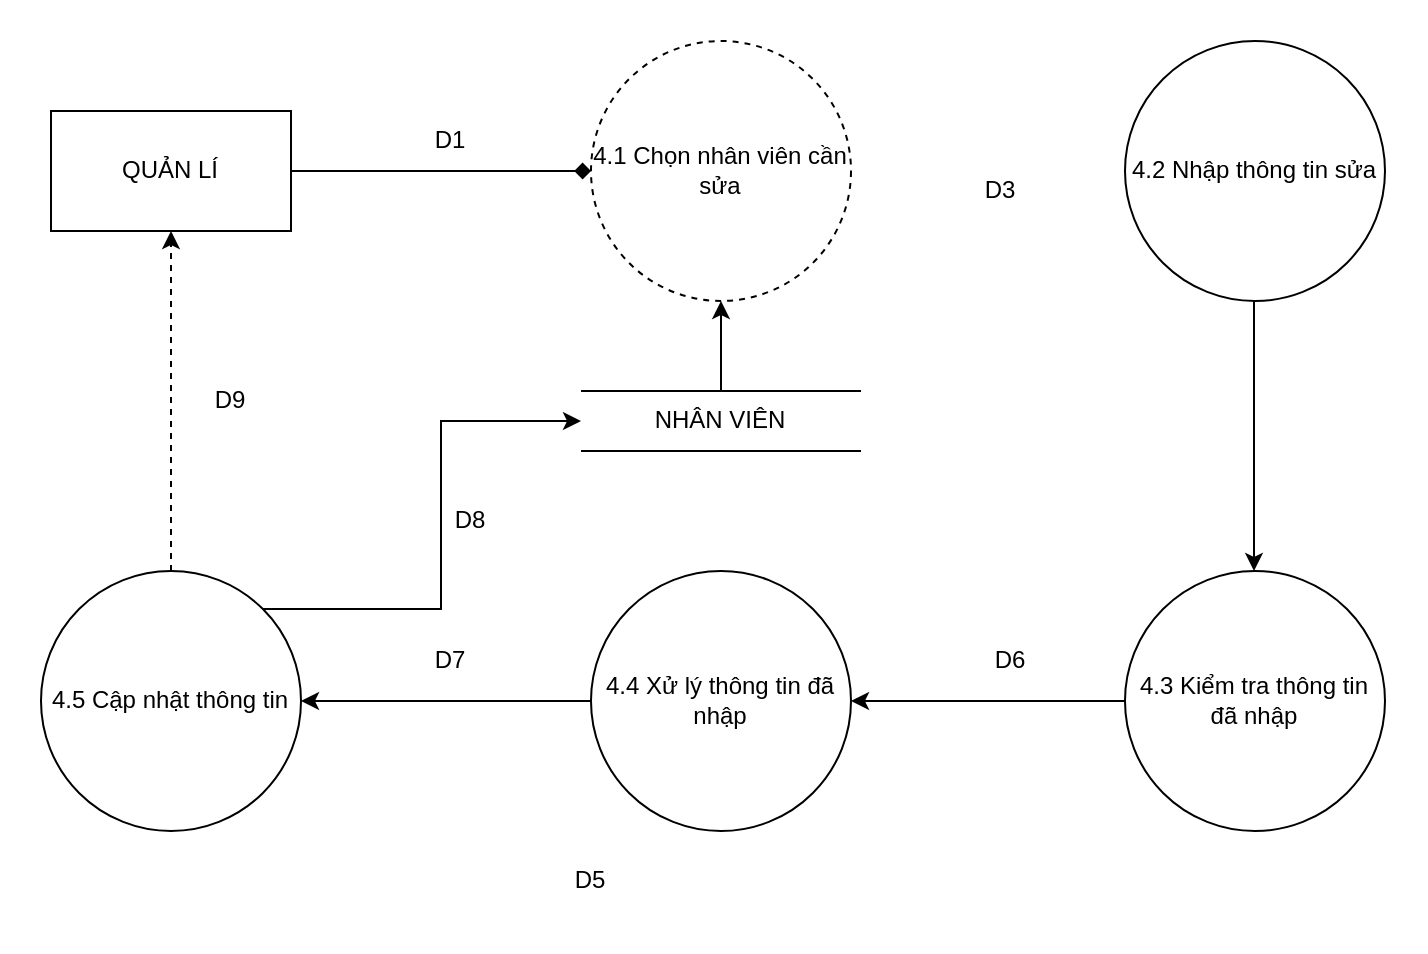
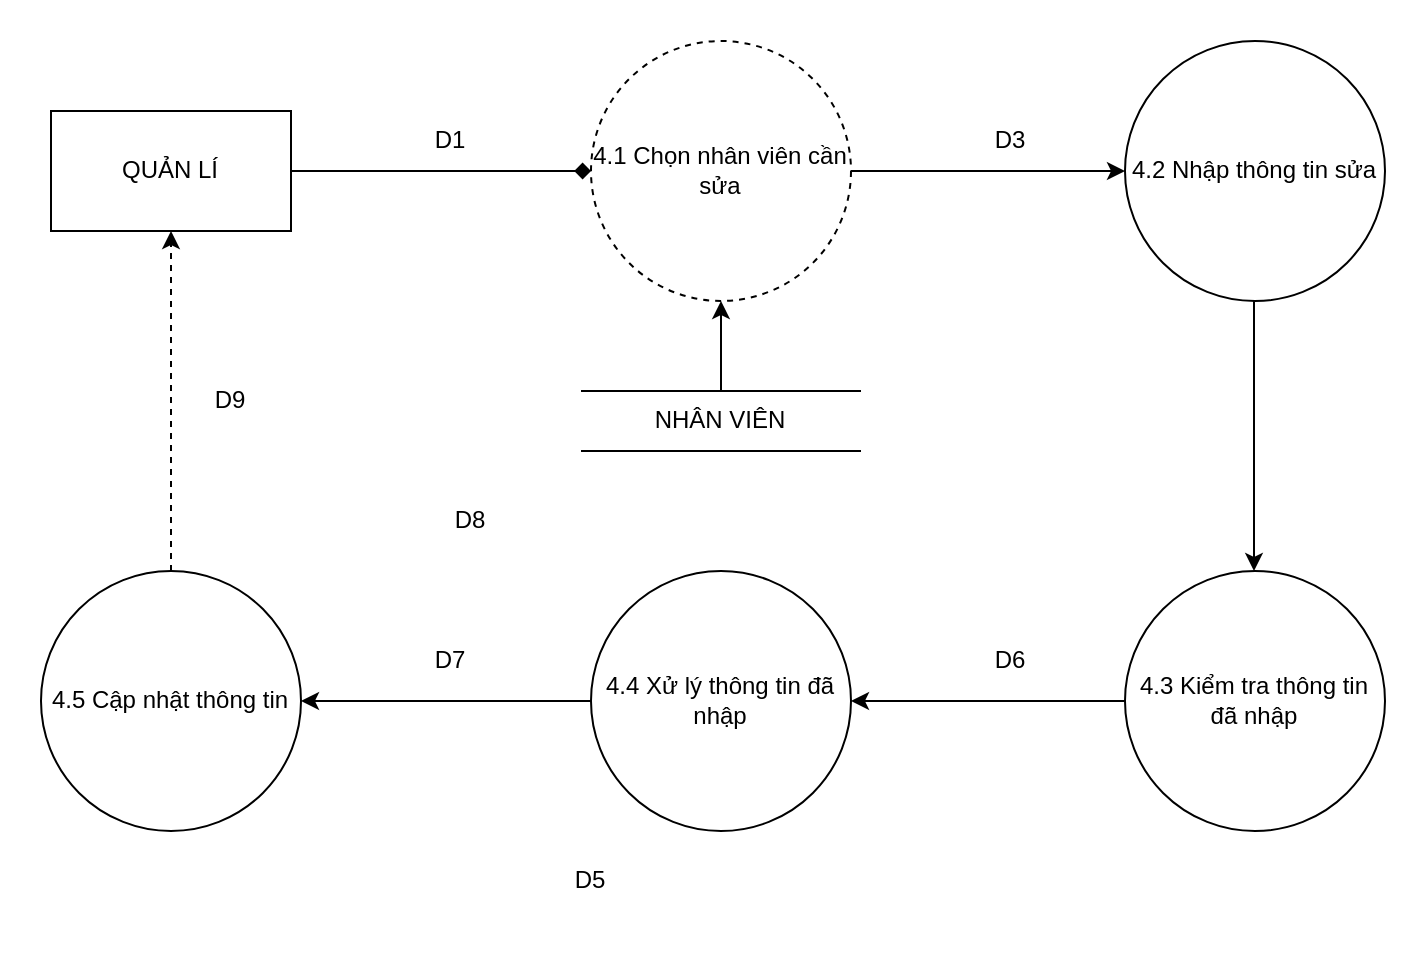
edge "4.1 Chọn nhân viên cần sửa" -> "4.2 Nhập thông tin sửa": added
node "D3": moved (1001, 191) -> (1011, 141)
edge "4.5 Cập nhật thông tin" -> "NHÂN VIÊN": removed
